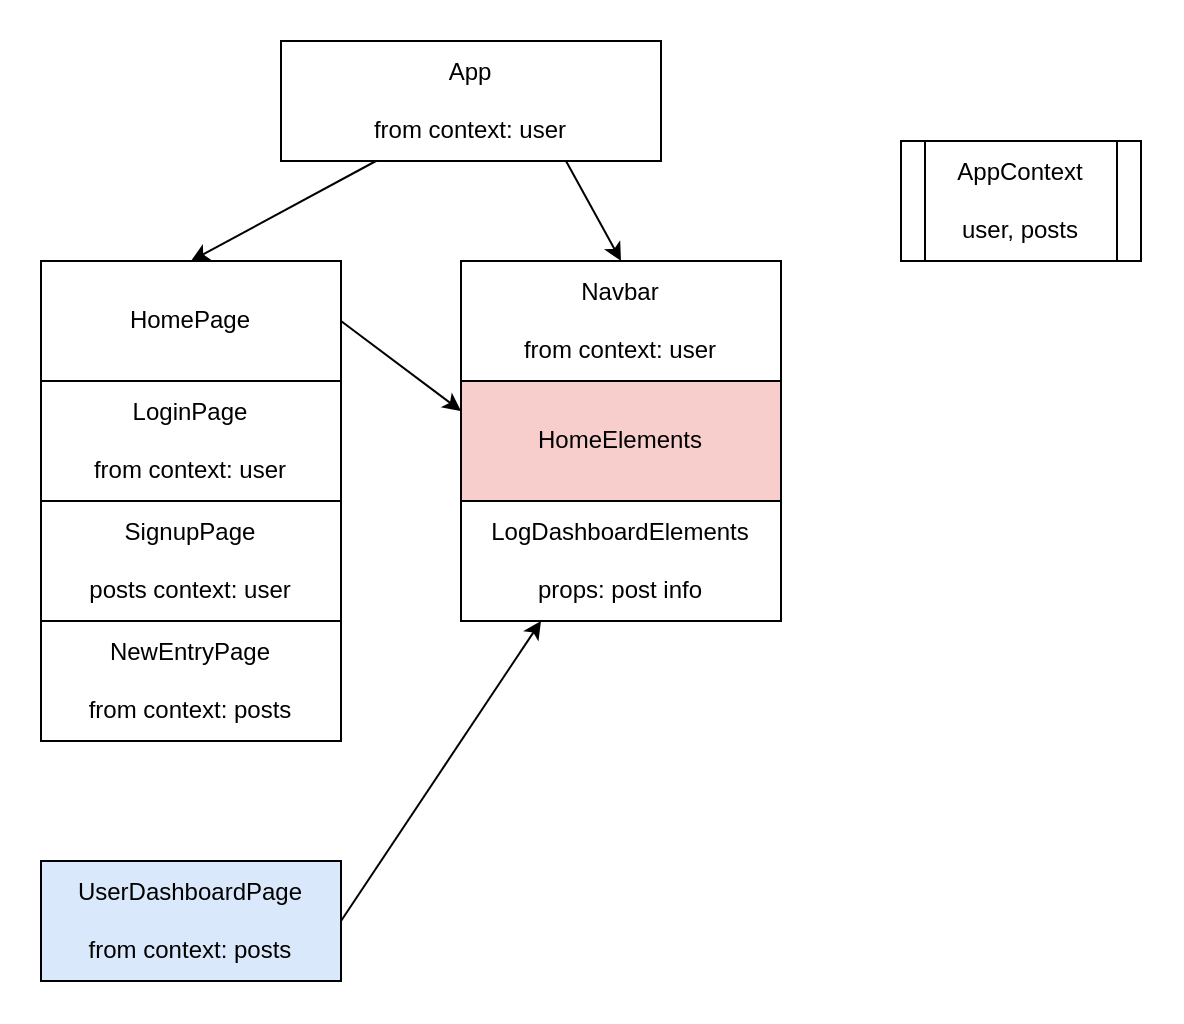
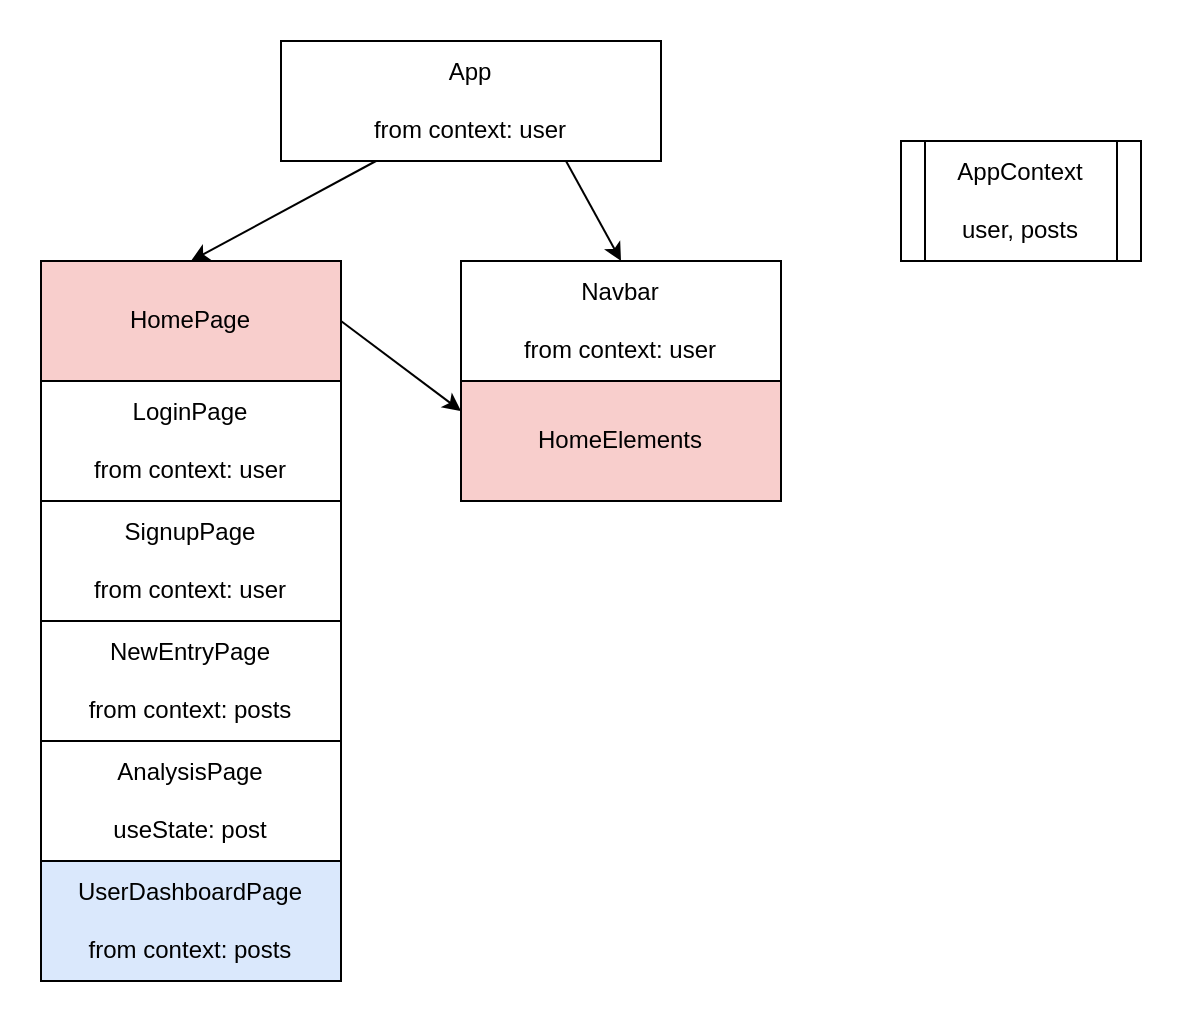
node "HomePage": fillcolor #ffffff -> #f8cecc
node "SignupPage posts context: user": label "SignupPage posts context: user" -> "SignupPage from context: user"
node "LogDashboardElements props: post info": removed
edge "UserDashboardPage from context: posts" -> "LogDashboardElements props: post info": removed
node "AnalysisPage useState: post": added
